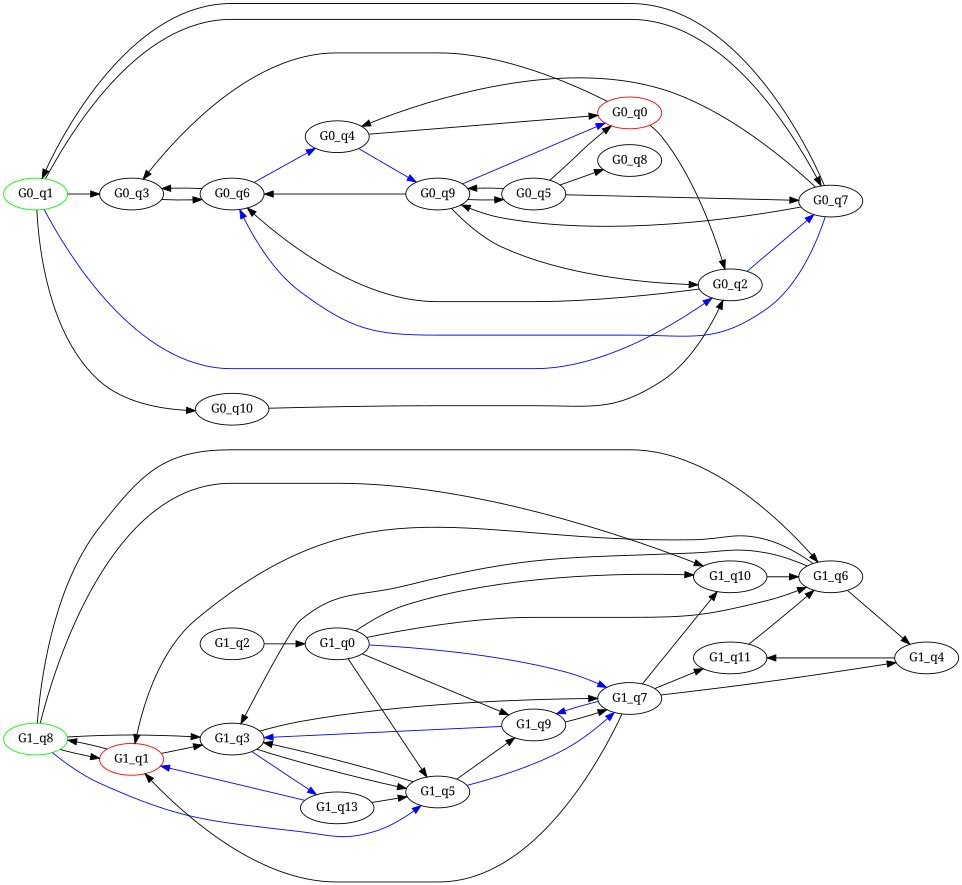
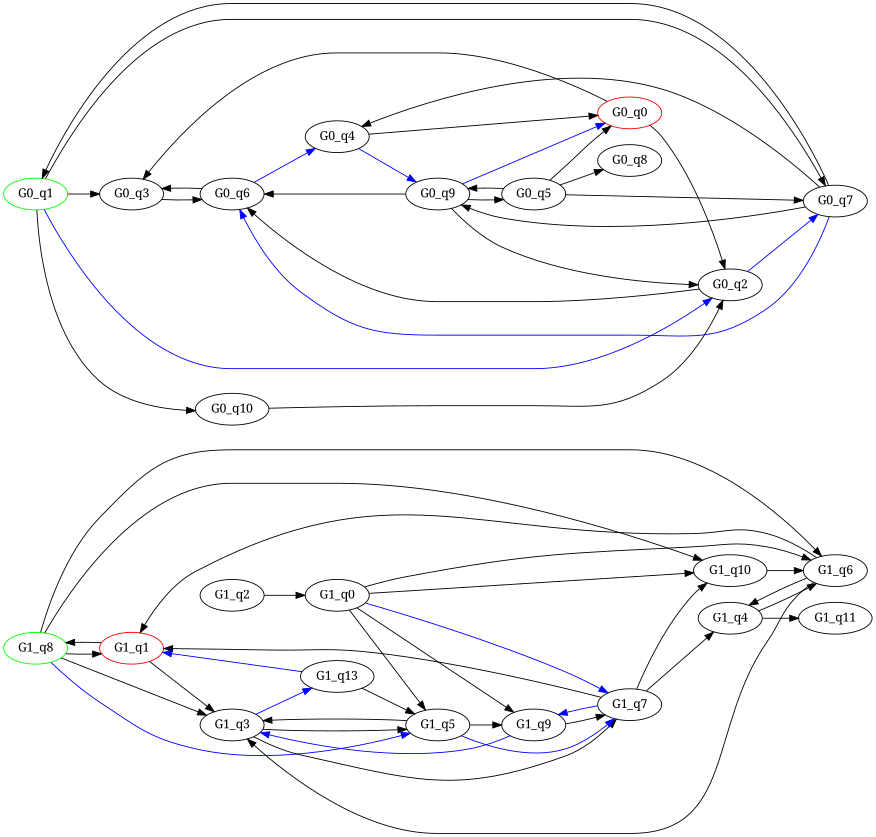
edge "G1_q11" -> "G1_q6": now "G1_q4" -> "G1_q6"
edge "G1_q7" -> "G1_q11": removed
